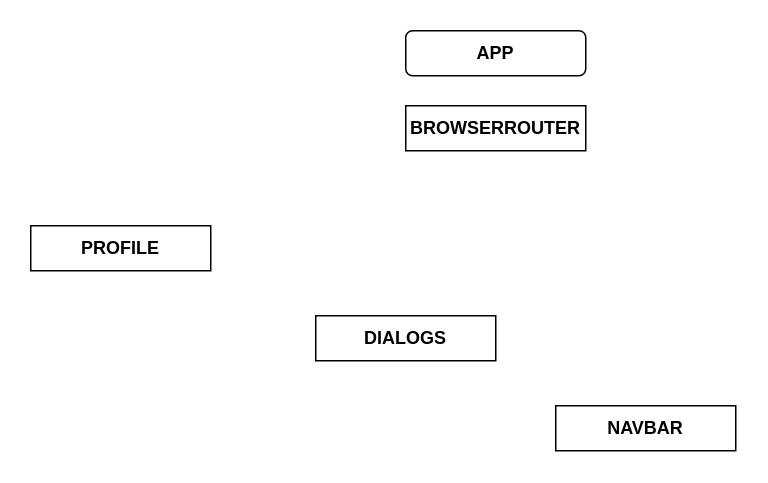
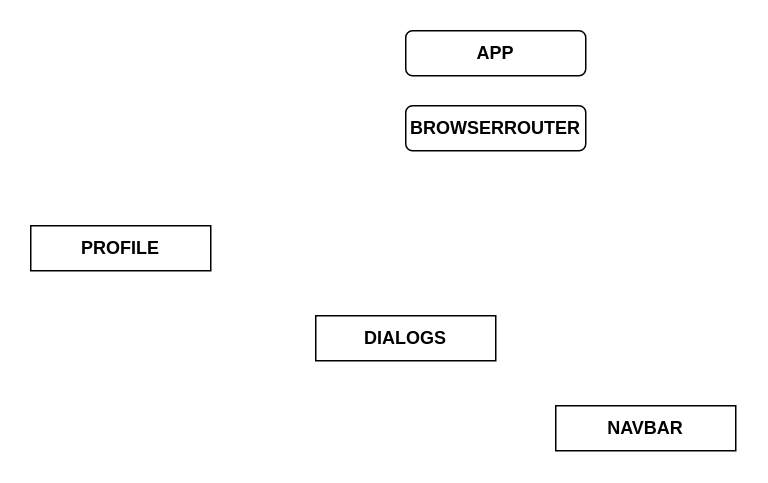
node "BROWSERROUTER": shape rectangle -> rounded rectangle
